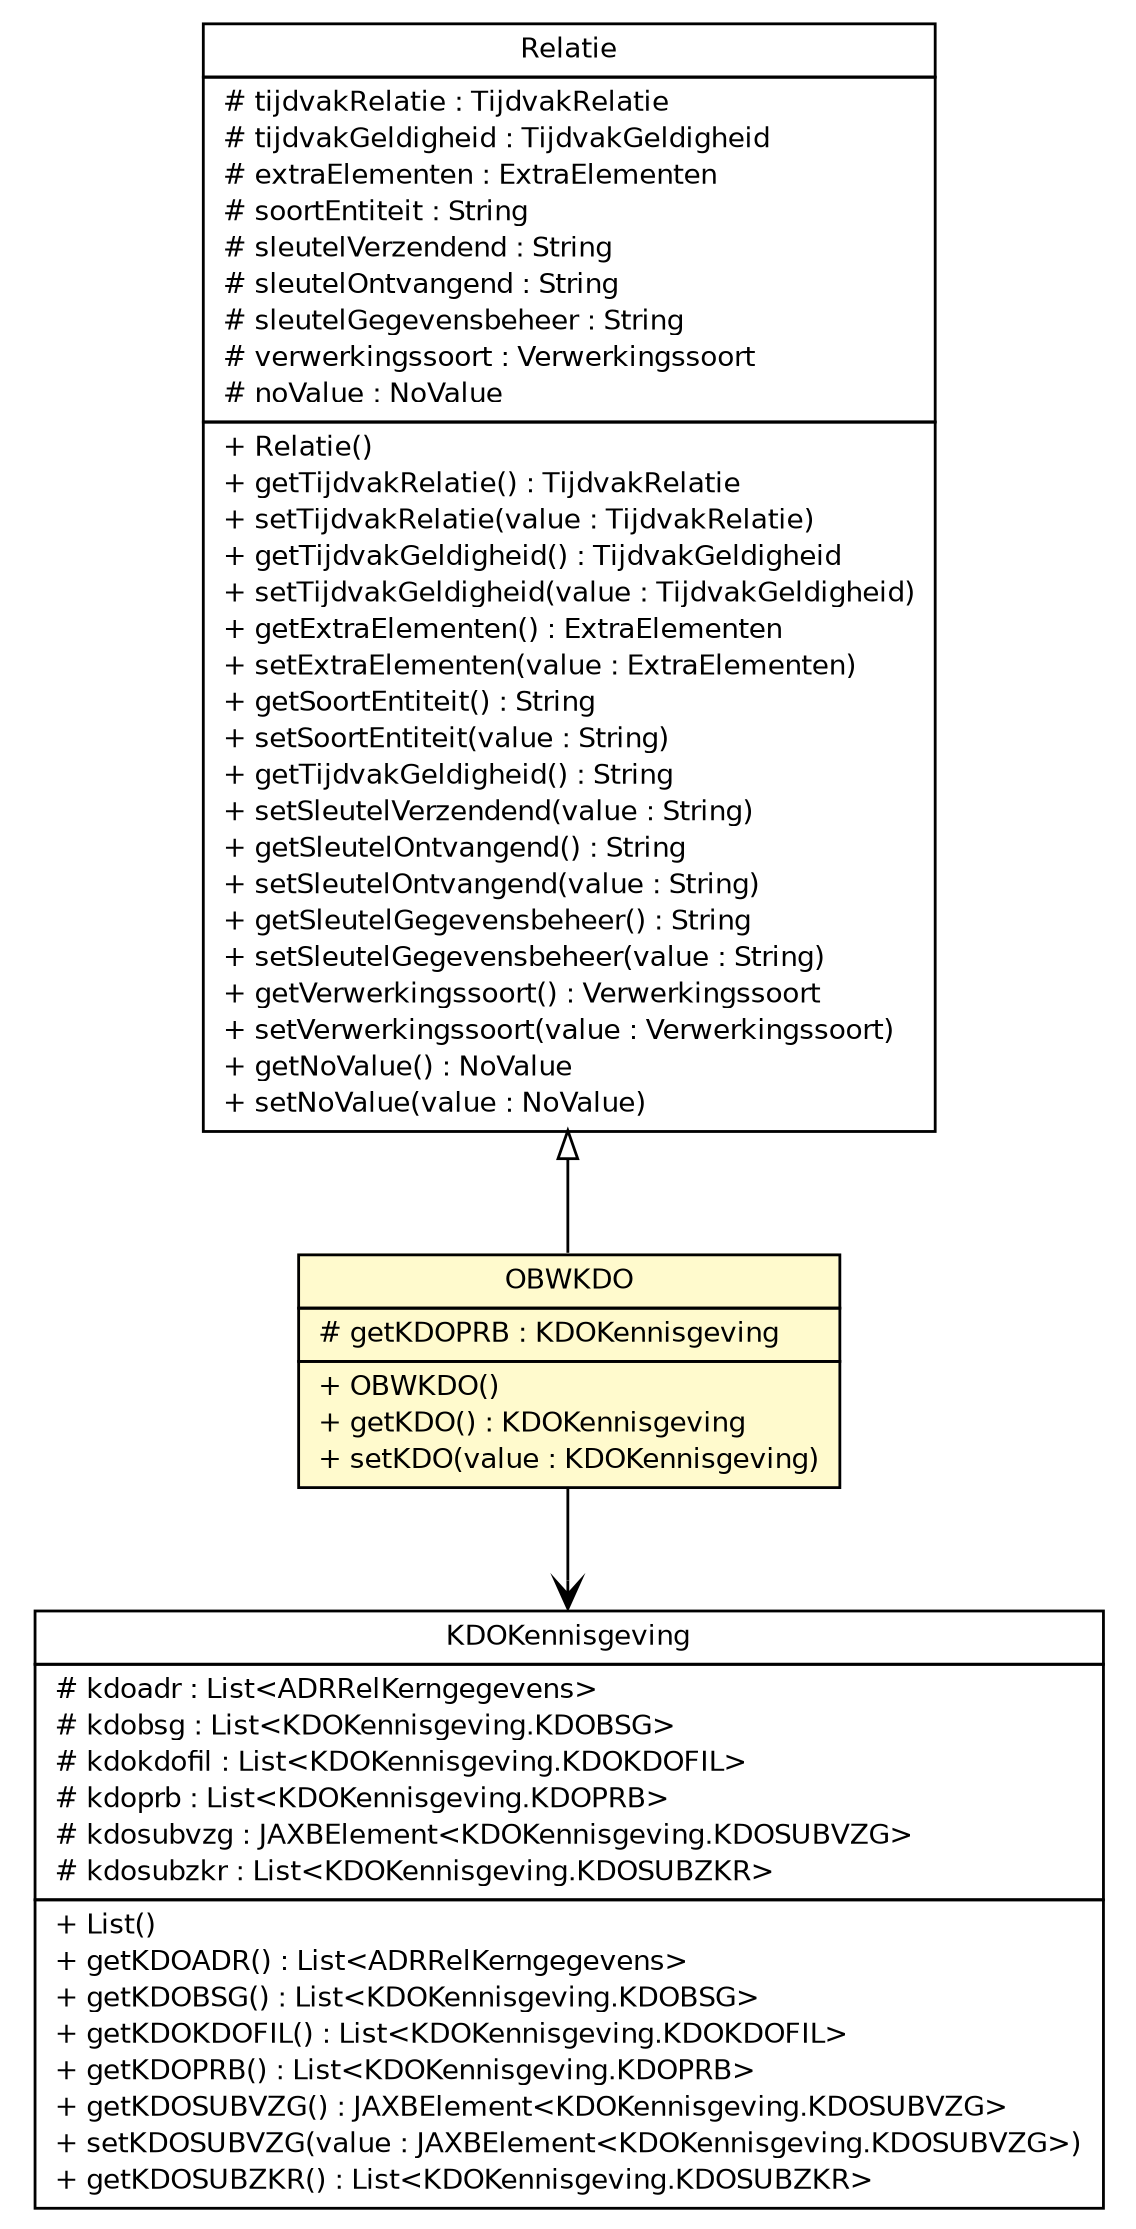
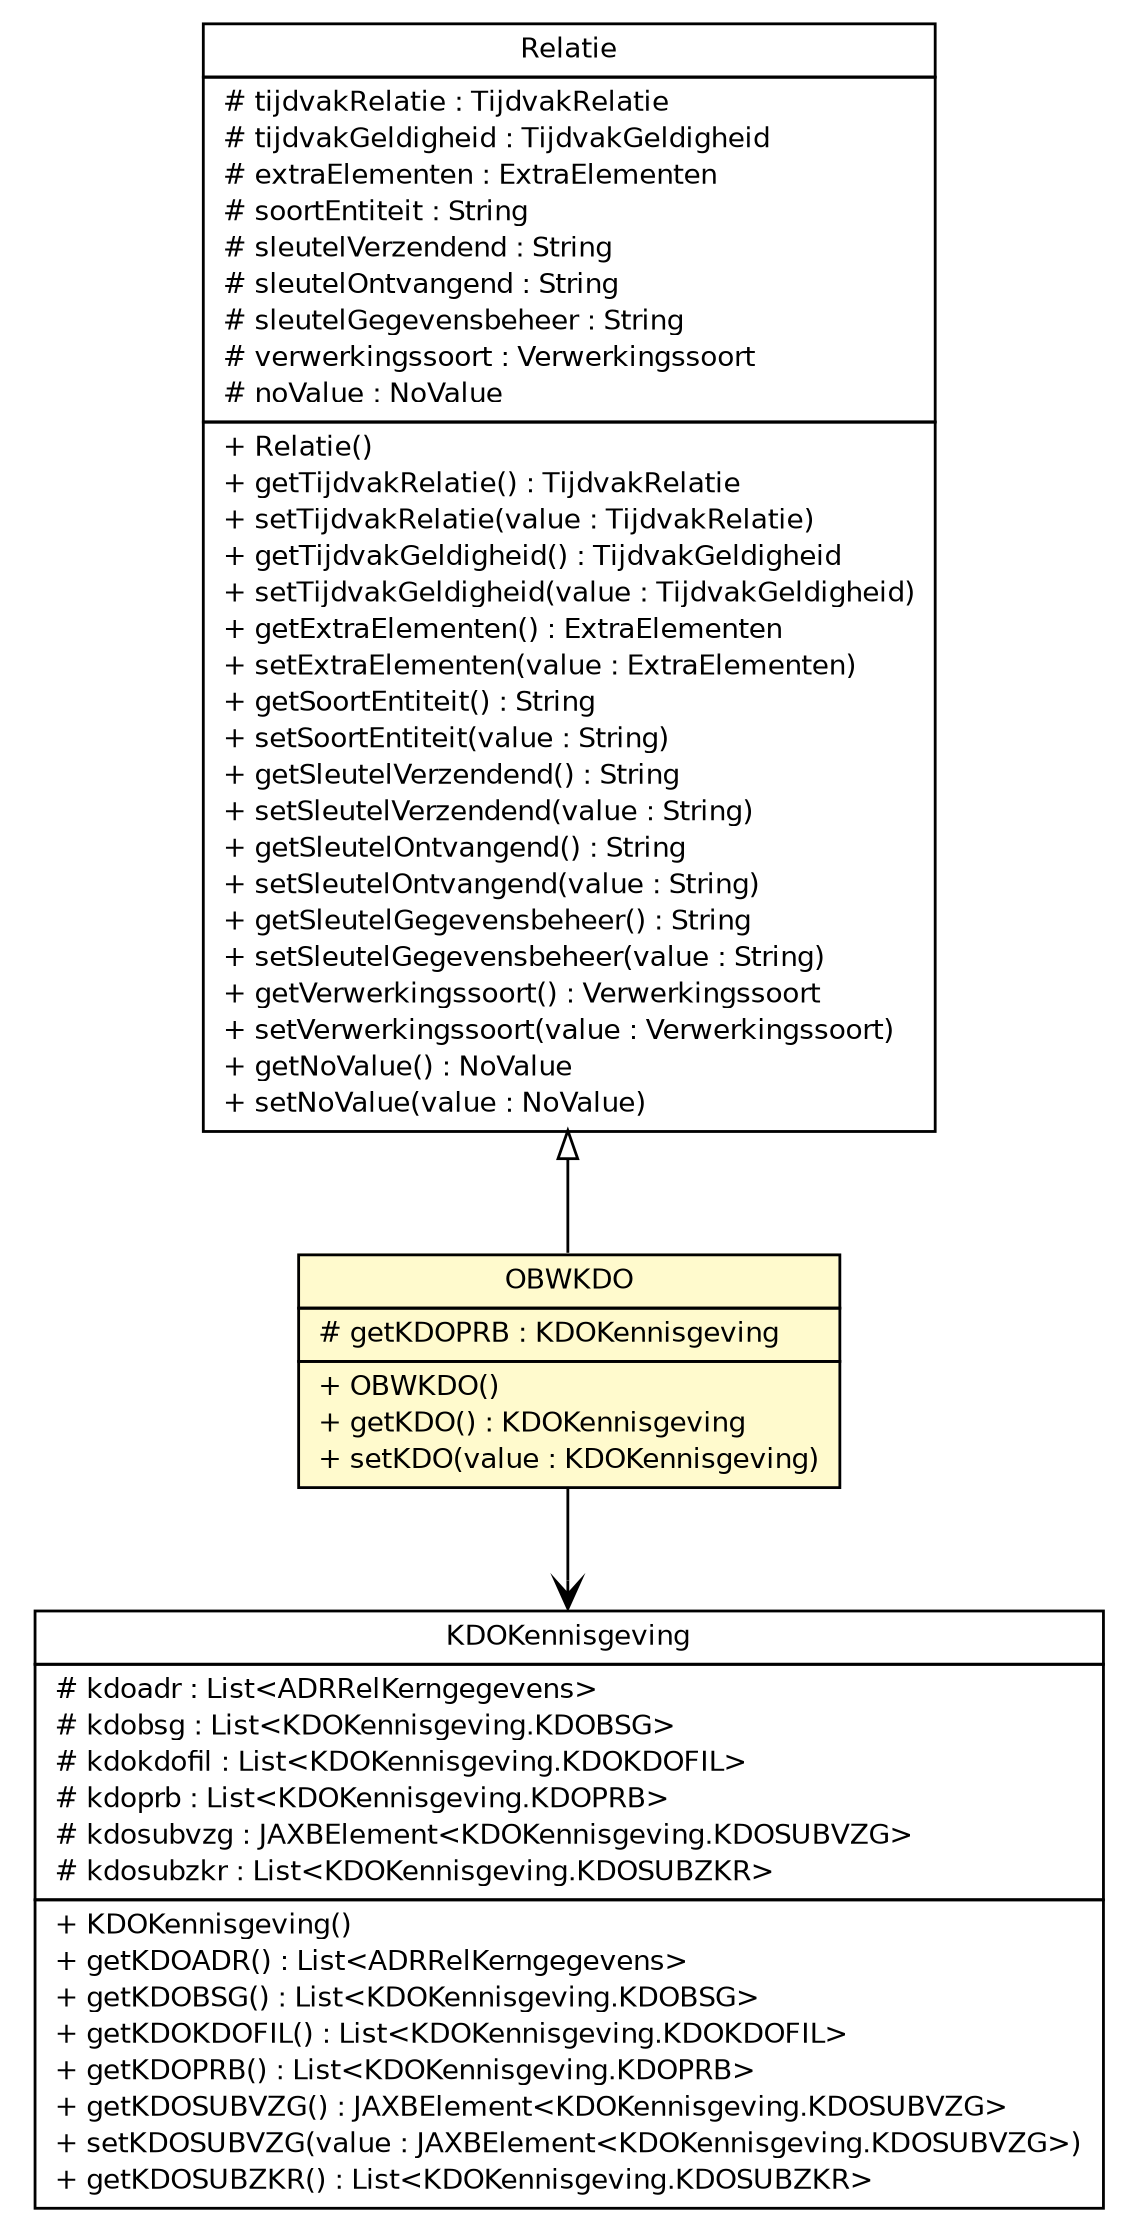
node "Relatie": text "+ getTijdvakGeldigheid() : String" -> "+ getSleutelVerzendend() : String"
node "KDOKennisgeving": text "+ List()" -> "+ KDOKennisgeving()"
